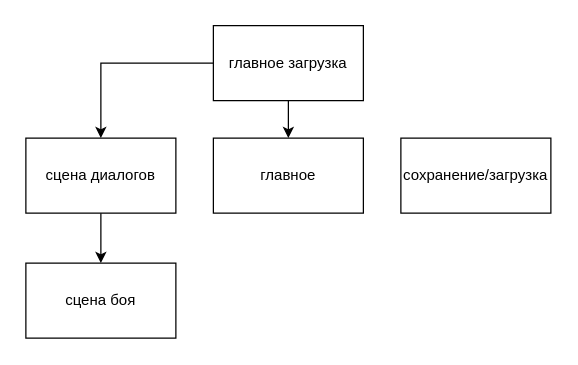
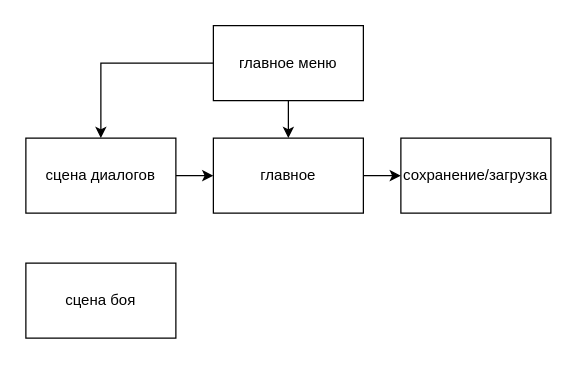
node "главное загрузка": label "главное загрузка" -> "главное меню"
edge "сцена диалогов" -> "главное": added
edge "главное" -> "сохранение/загрузка": added
edge "сцена диалогов" -> "сцена боя": removed
